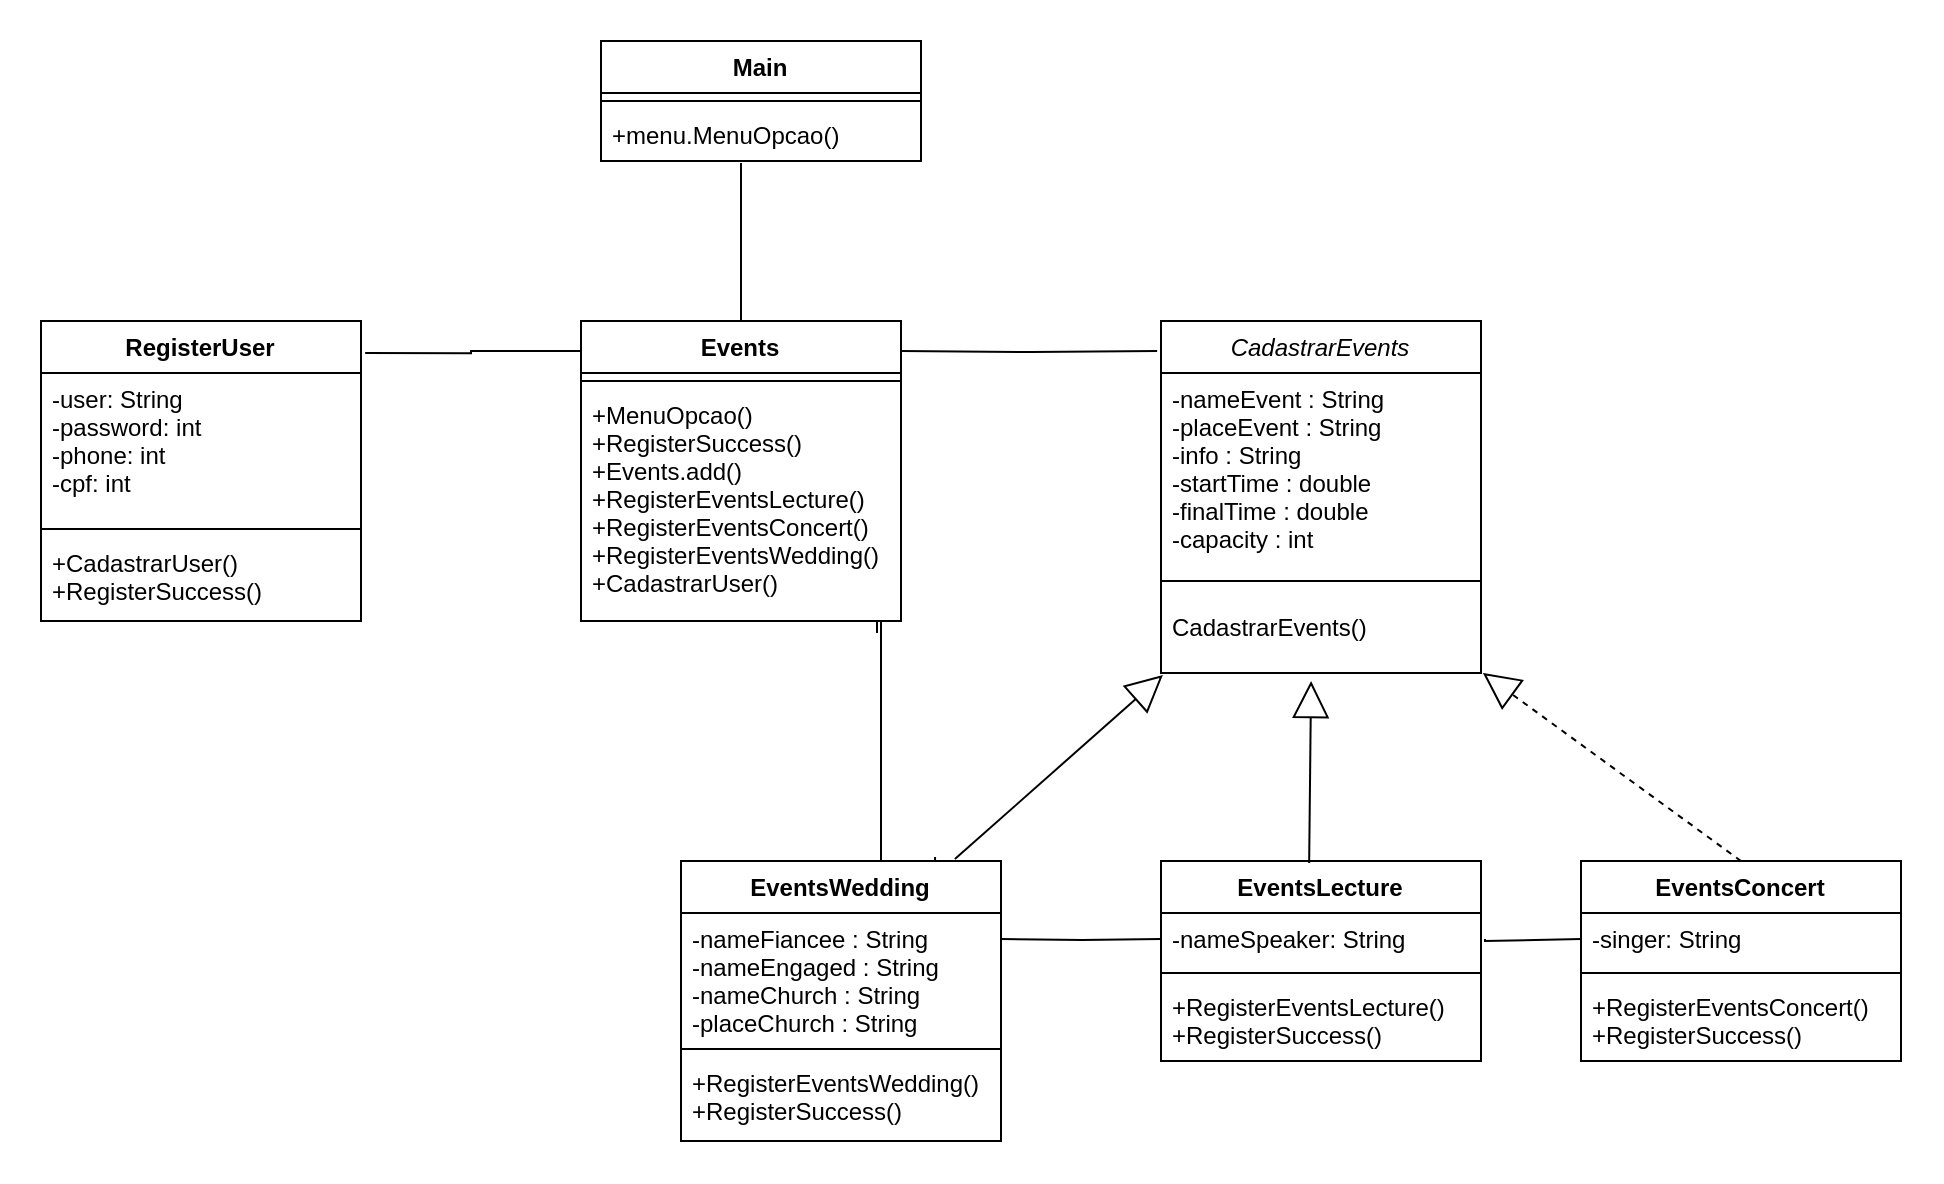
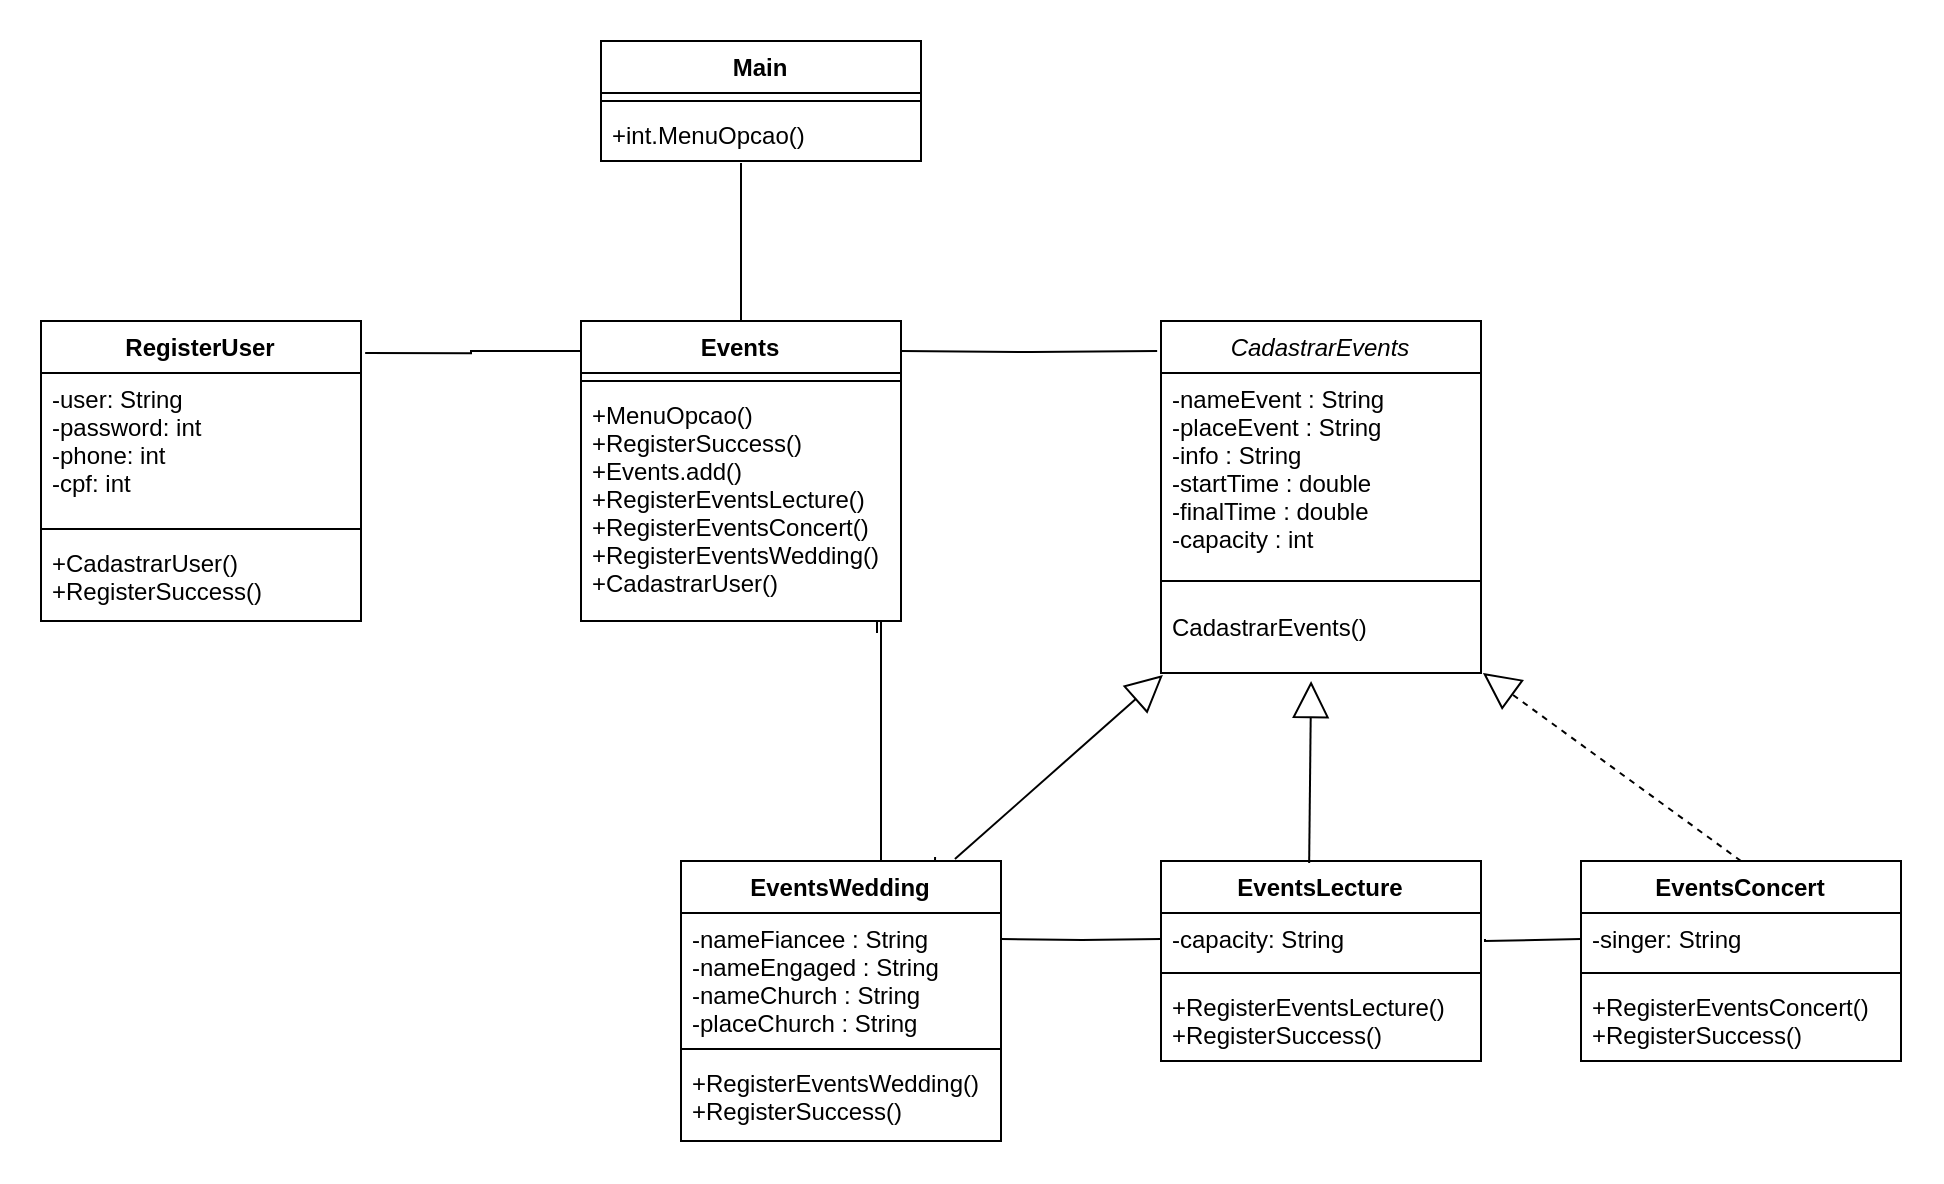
node "+menu.MenuOpcao()": label "+menu.MenuOpcao()" -> "+int.MenuOpcao()"
node "-nameSpeaker: String": label "-nameSpeaker: String" -> "-capacity: String"
